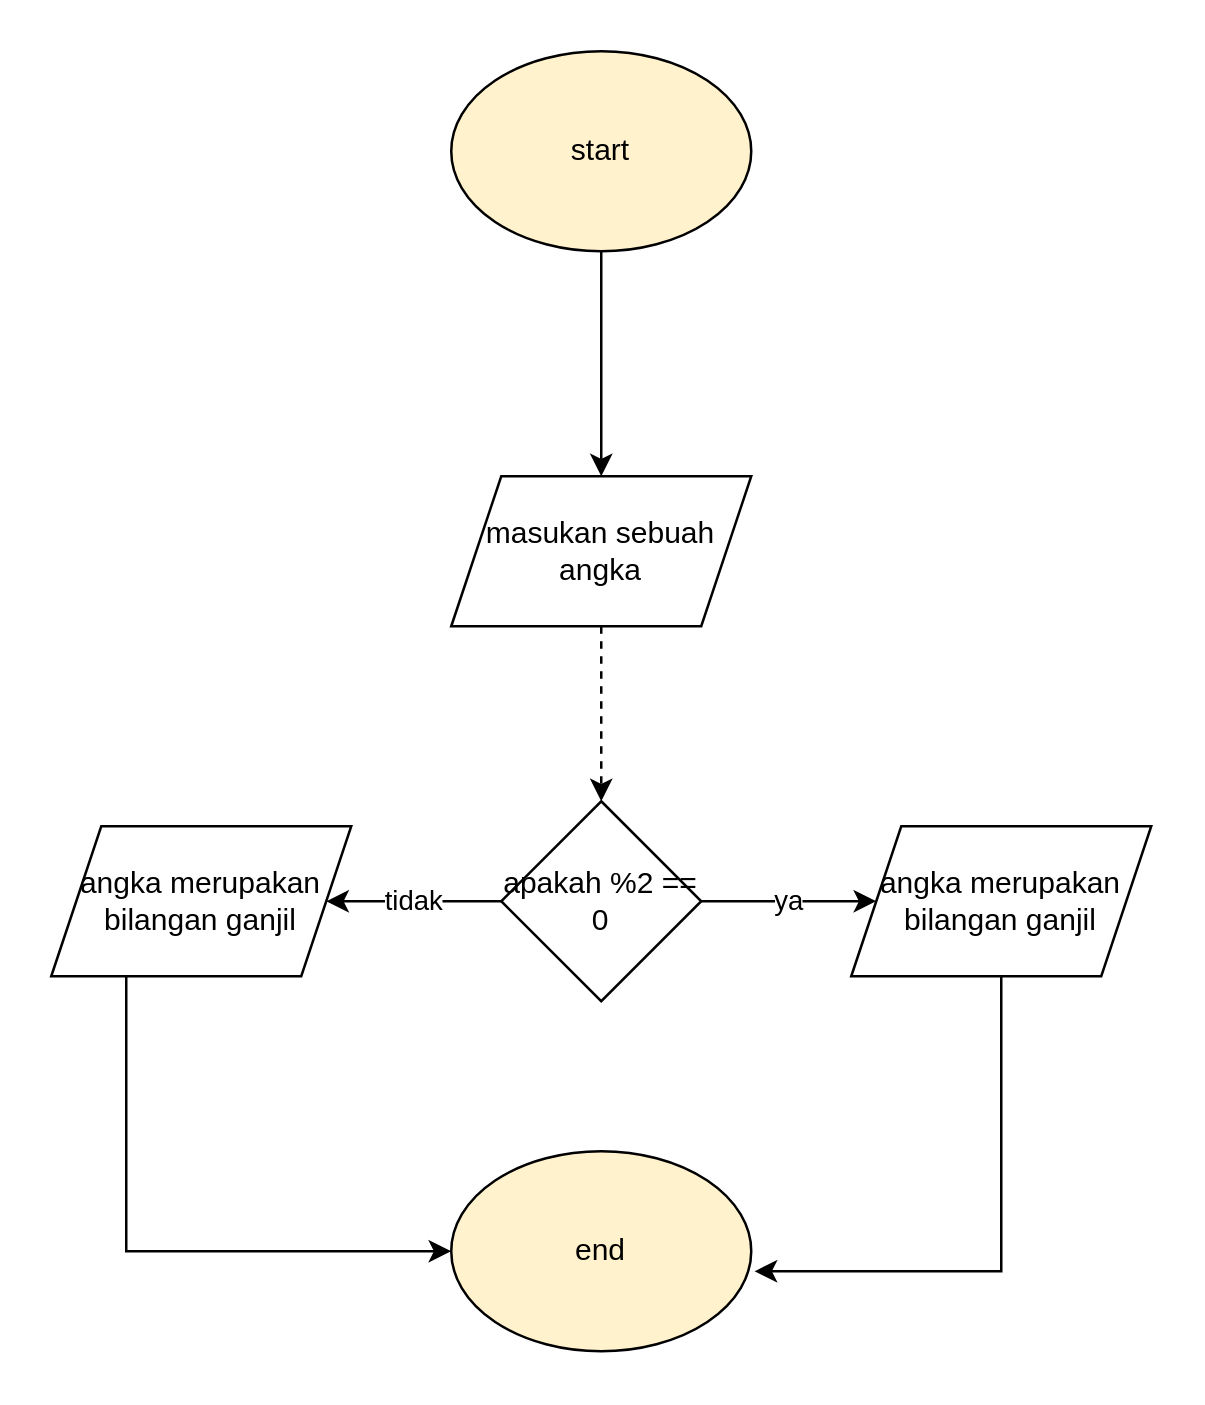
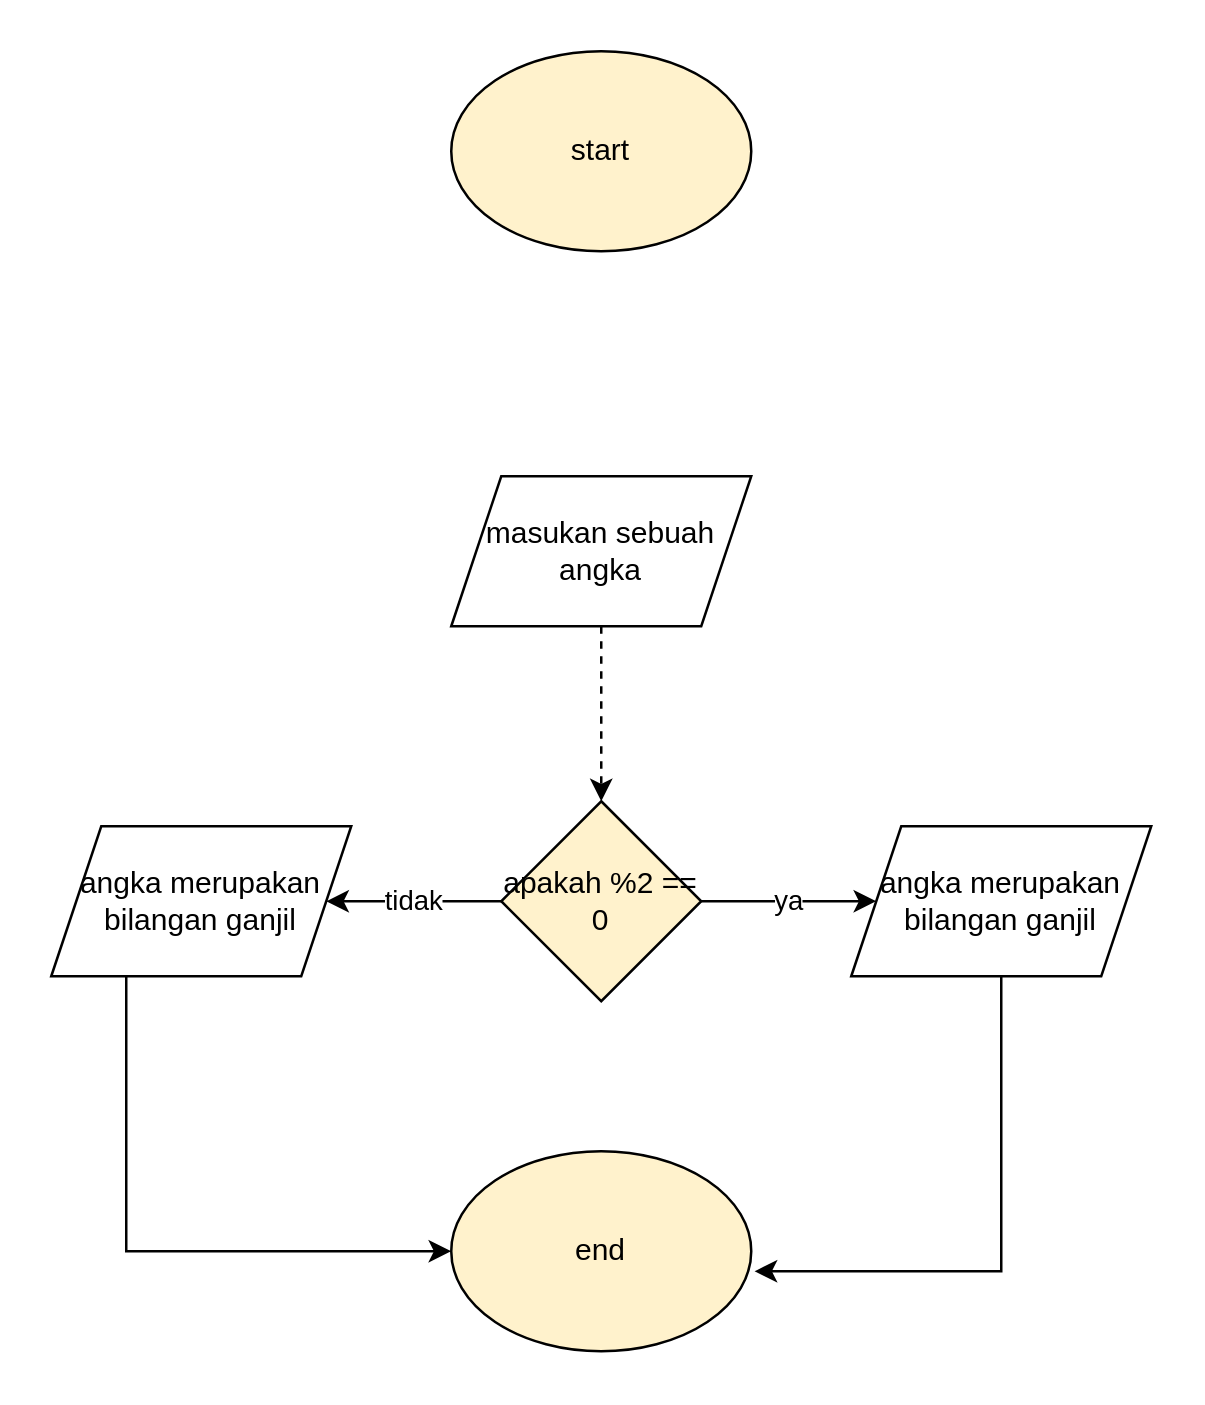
edge "start" -> "masukan sebuah angka": removed
node "apakah %2 == 0": fillcolor #ffffff -> #fff2cc
